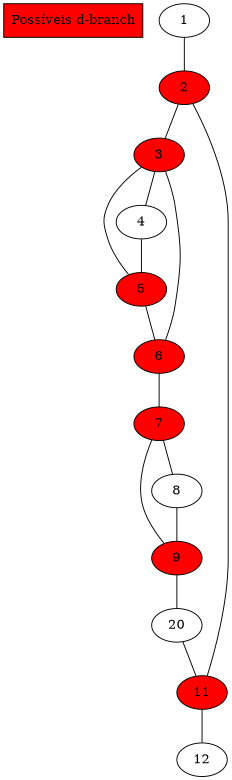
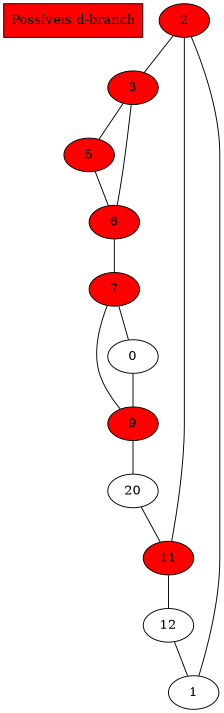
node "4": removed
node "8": label "8" -> "0"
edge "12" -- "1": added
